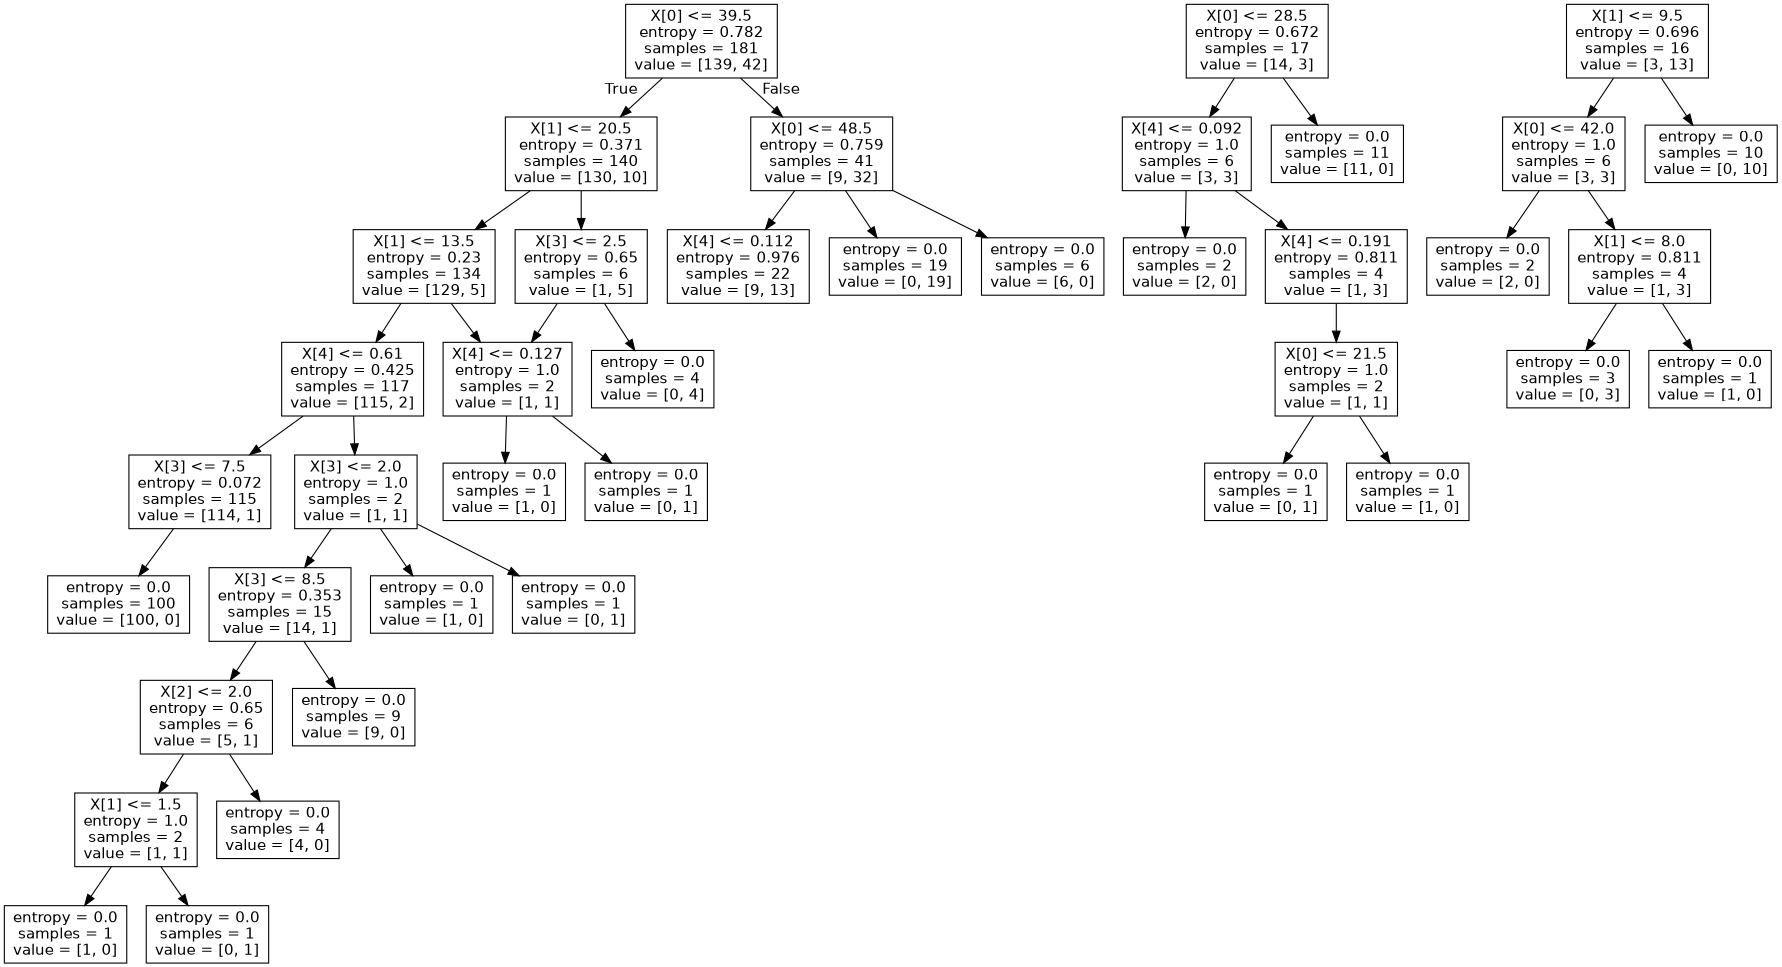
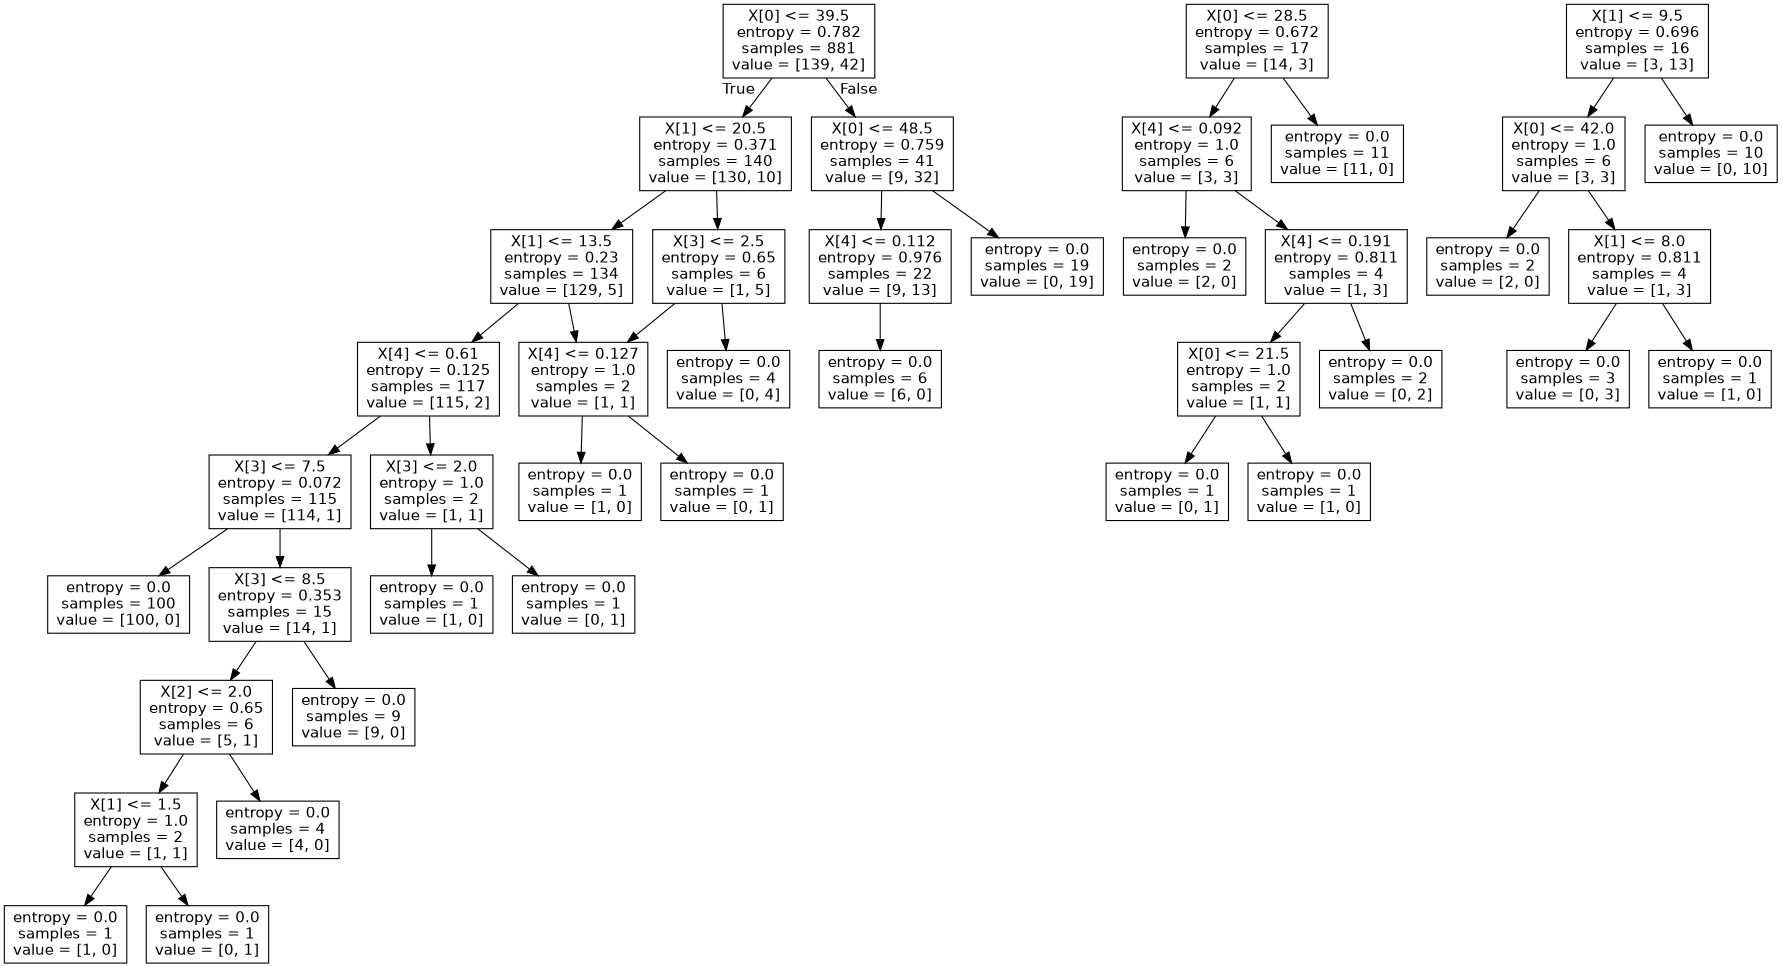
node "X[0] <= 39.5 entropy = 0.782 samples = 181 value = [139, 42]": label "X[0] <= 39.5 entropy = 0.782 samples = 181 value = [139, 42]" -> "X[0] <= 39.5 entropy = 0.782 samples = 881 value = [139, 42]"
edge "X[0] <= 48.5 entropy = 0.759 samples = 41 value = [9, 32]" -> "entropy = 0.0 samples = 6 value = [6, 0]": now "X[4] <= 0.112 entropy = 0.976 samples = 22 value = [9, 13]" -> "entropy = 0.0 samples = 6 value = [6, 0]"
node "X[4] <= 0.61 entropy = 0.425 samples = 117 value = [115, 2]": label "X[4] <= 0.61 entropy = 0.425 samples = 117 value = [115, 2]" -> "X[4] <= 0.61 entropy = 0.125 samples = 117 value = [115, 2]"
node "entropy = 0.0 samples = 2 value = [0, 2]": added
edge "X[3] <= 2.0 entropy = 1.0 samples = 2 value = [1, 1]" -> "X[3] <= 8.5 entropy = 0.353 samples = 15 value = [14, 1]": now "X[3] <= 7.5 entropy = 0.072 samples = 115 value = [114, 1]" -> "X[3] <= 8.5 entropy = 0.353 samples = 15 value = [14, 1]"
